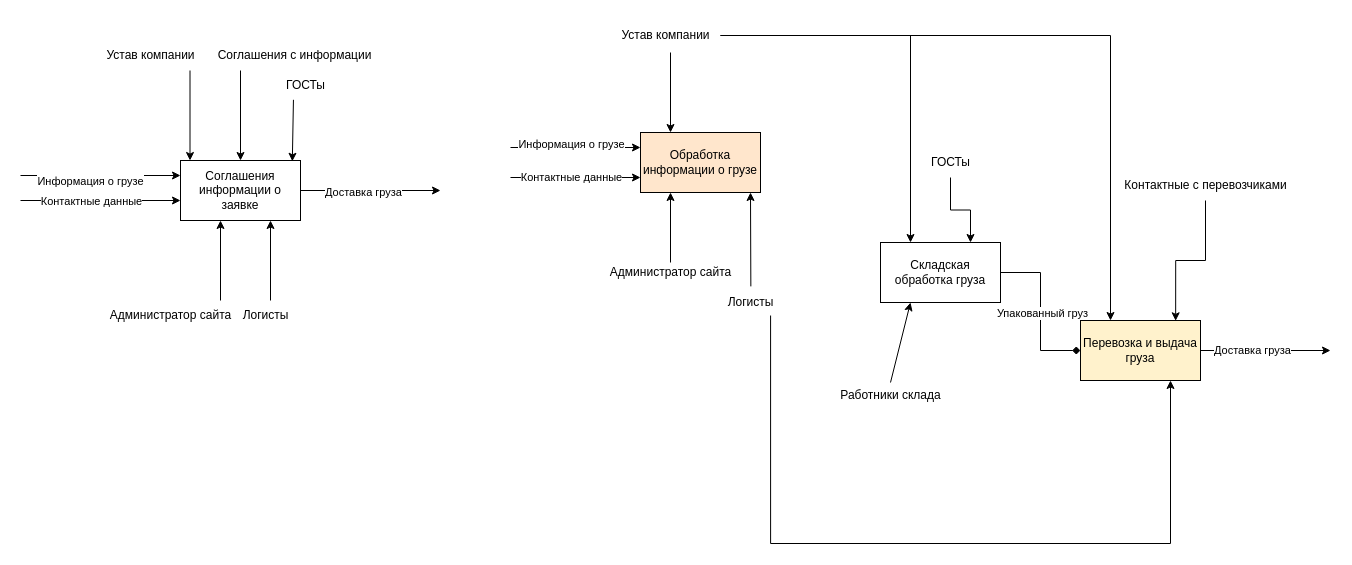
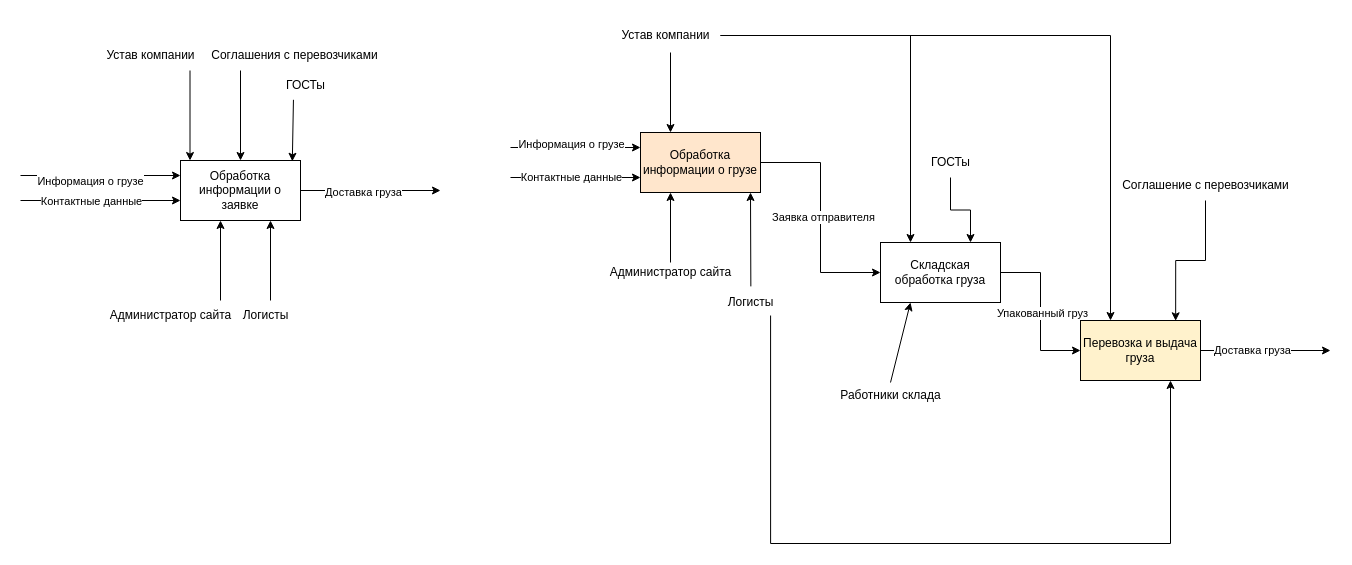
node "Соглашения с информации": label "Соглашения с информации" -> "Соглашения с перевозчиками"
node "Контактные с перевозчиками": label "Контактные с перевозчиками" -> "Соглашение с перевозчиками"
node "Соглашения информации о заявке": label "Соглашения информации о заявке" -> "Обработка информации о заявке"
edge "Обработка информации о грузе" -> "Складская обработка груза": added, label "Заявка отправителя"
edge "Складская обработка груза" -> "Перевозка и выдача груза": arrowhead diamond -> classic
